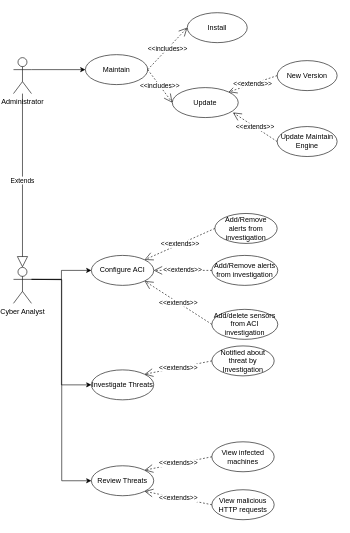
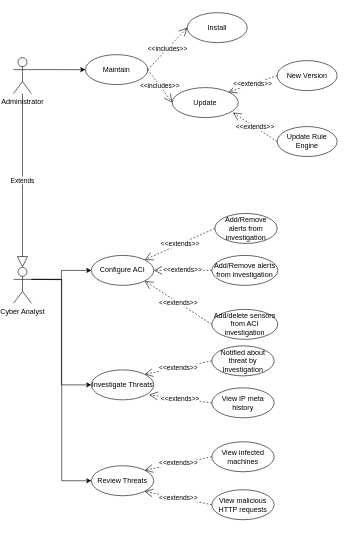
node "Update Maintain Engine": label "Update Maintain Engine" -> "Update Rule Engine"
edge "View IP meta history" -> "Investigate Threats": added, label "<<extends>>"
node "View IP meta history": added
